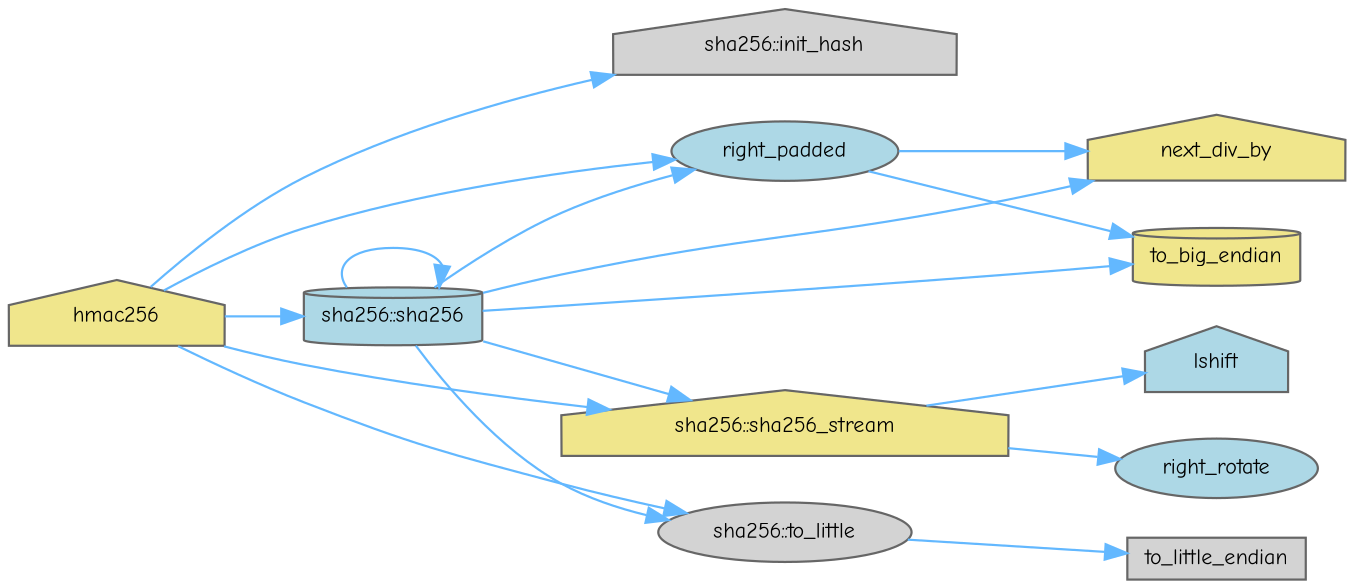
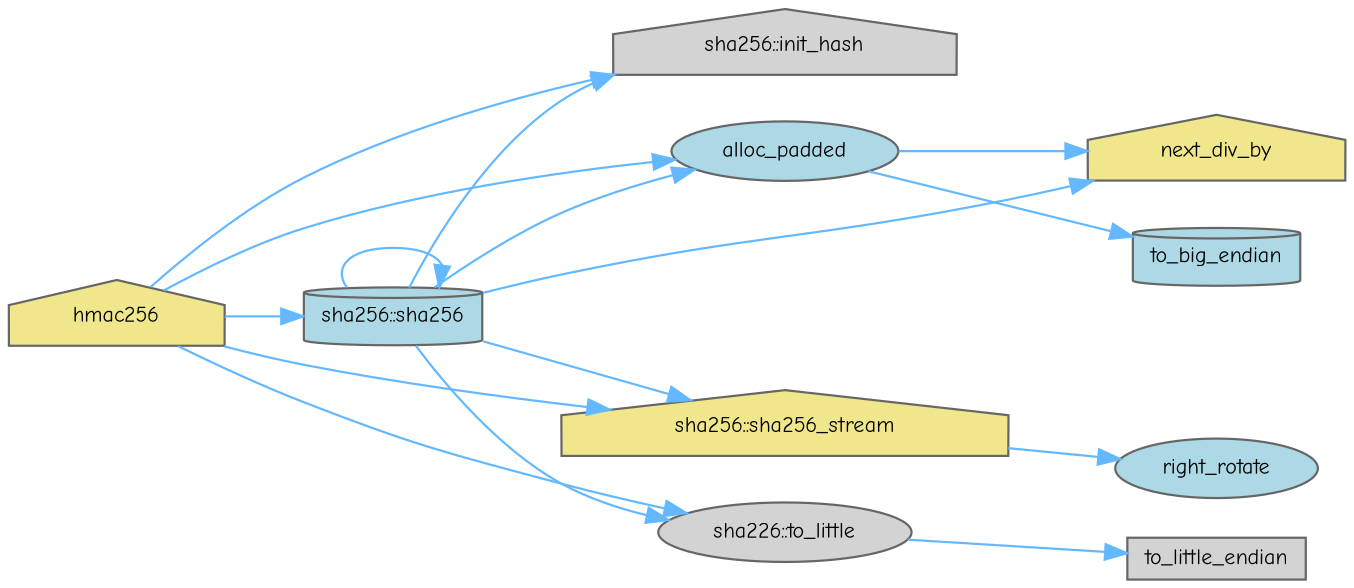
node "right_padded": label "right_padded" -> "alloc_padded"
node "to_big_endian": fillcolor khaki -> lightblue
edge "sha256::sha256" -> "to_big_endian": now "sha256::sha256" -> "sha256::init_hash"
node "lshift": removed
node "sha256::to_little": label "sha256::to_little" -> "sha226::to_little"
